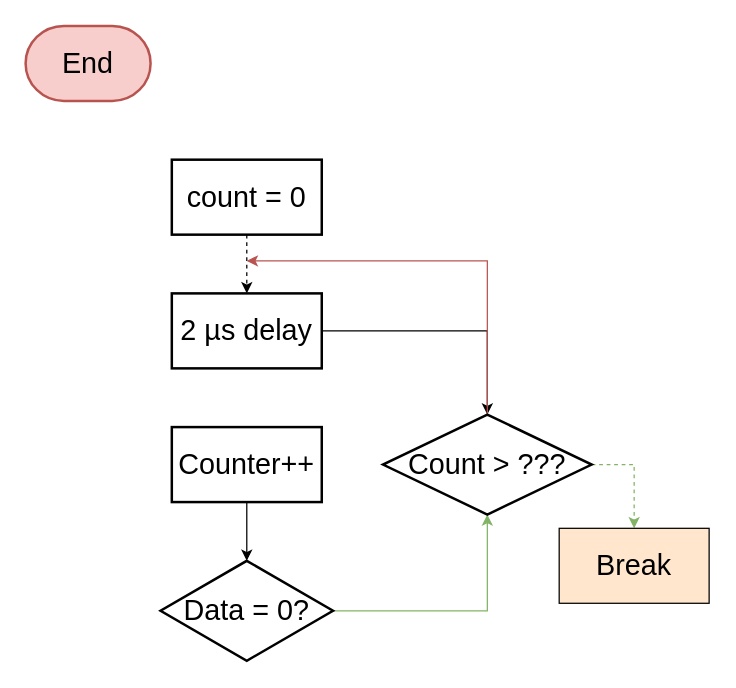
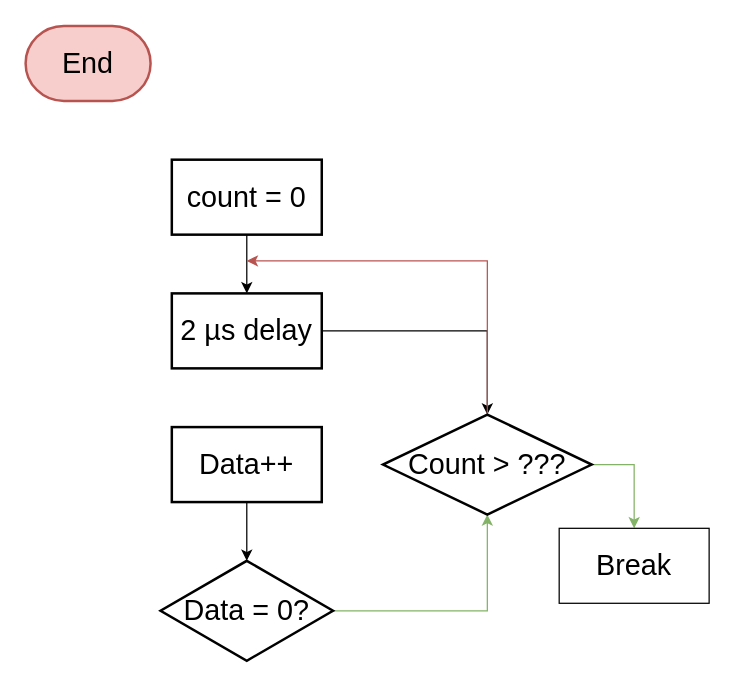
edge "count = 0" -> "2 µs delay": style dashed -> solid
node "Counter++": label "Counter++" -> "Data++"
edge "Count > ???" -> "Break": style dashed -> solid
node "Break": fillcolor #ffe6cc -> #ffffff
